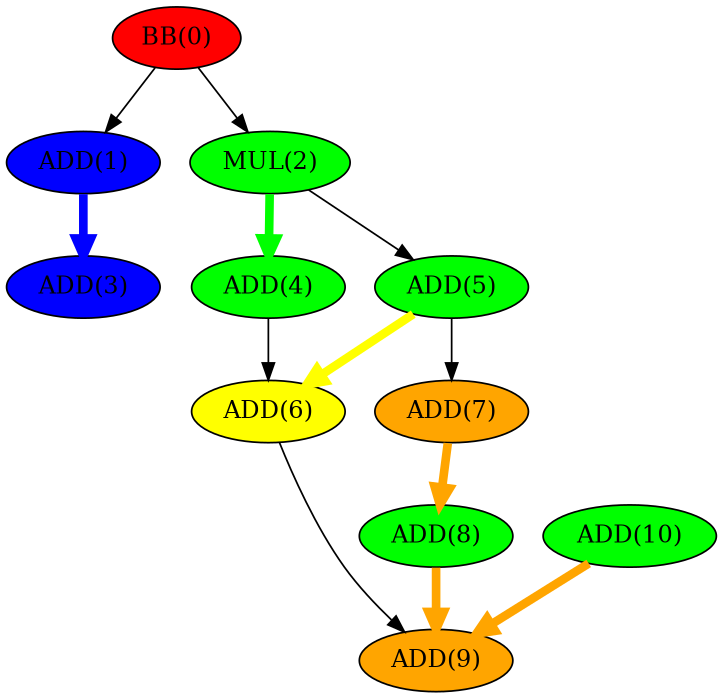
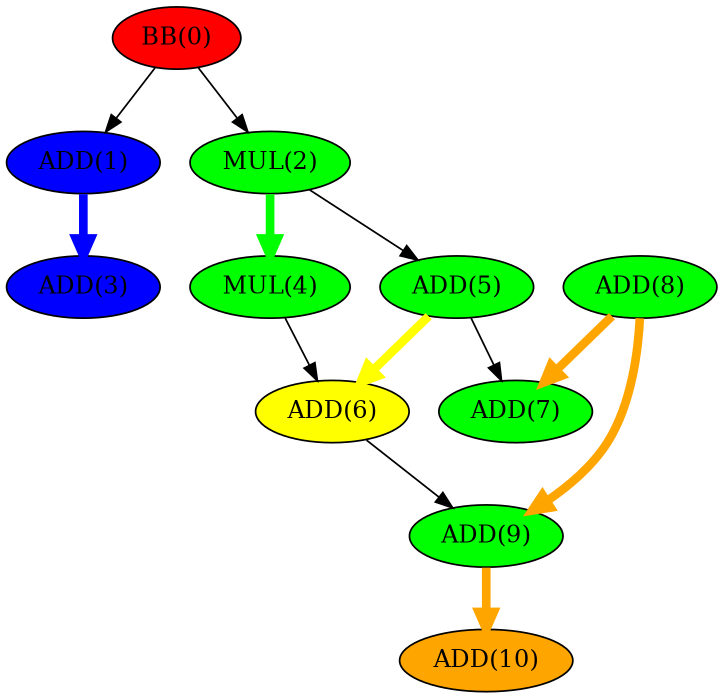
node "ADD(4)": label "ADD(4)" -> "MUL(4)"
node "ADD(7)": fillcolor orange -> green
edge "ADD(7)" -> "ADD(8)": reversed
node "ADD(10)": fillcolor green -> orange
edge "ADD(10)" -> "ADD(9)": reversed
node "ADD(9)": fillcolor orange -> green
